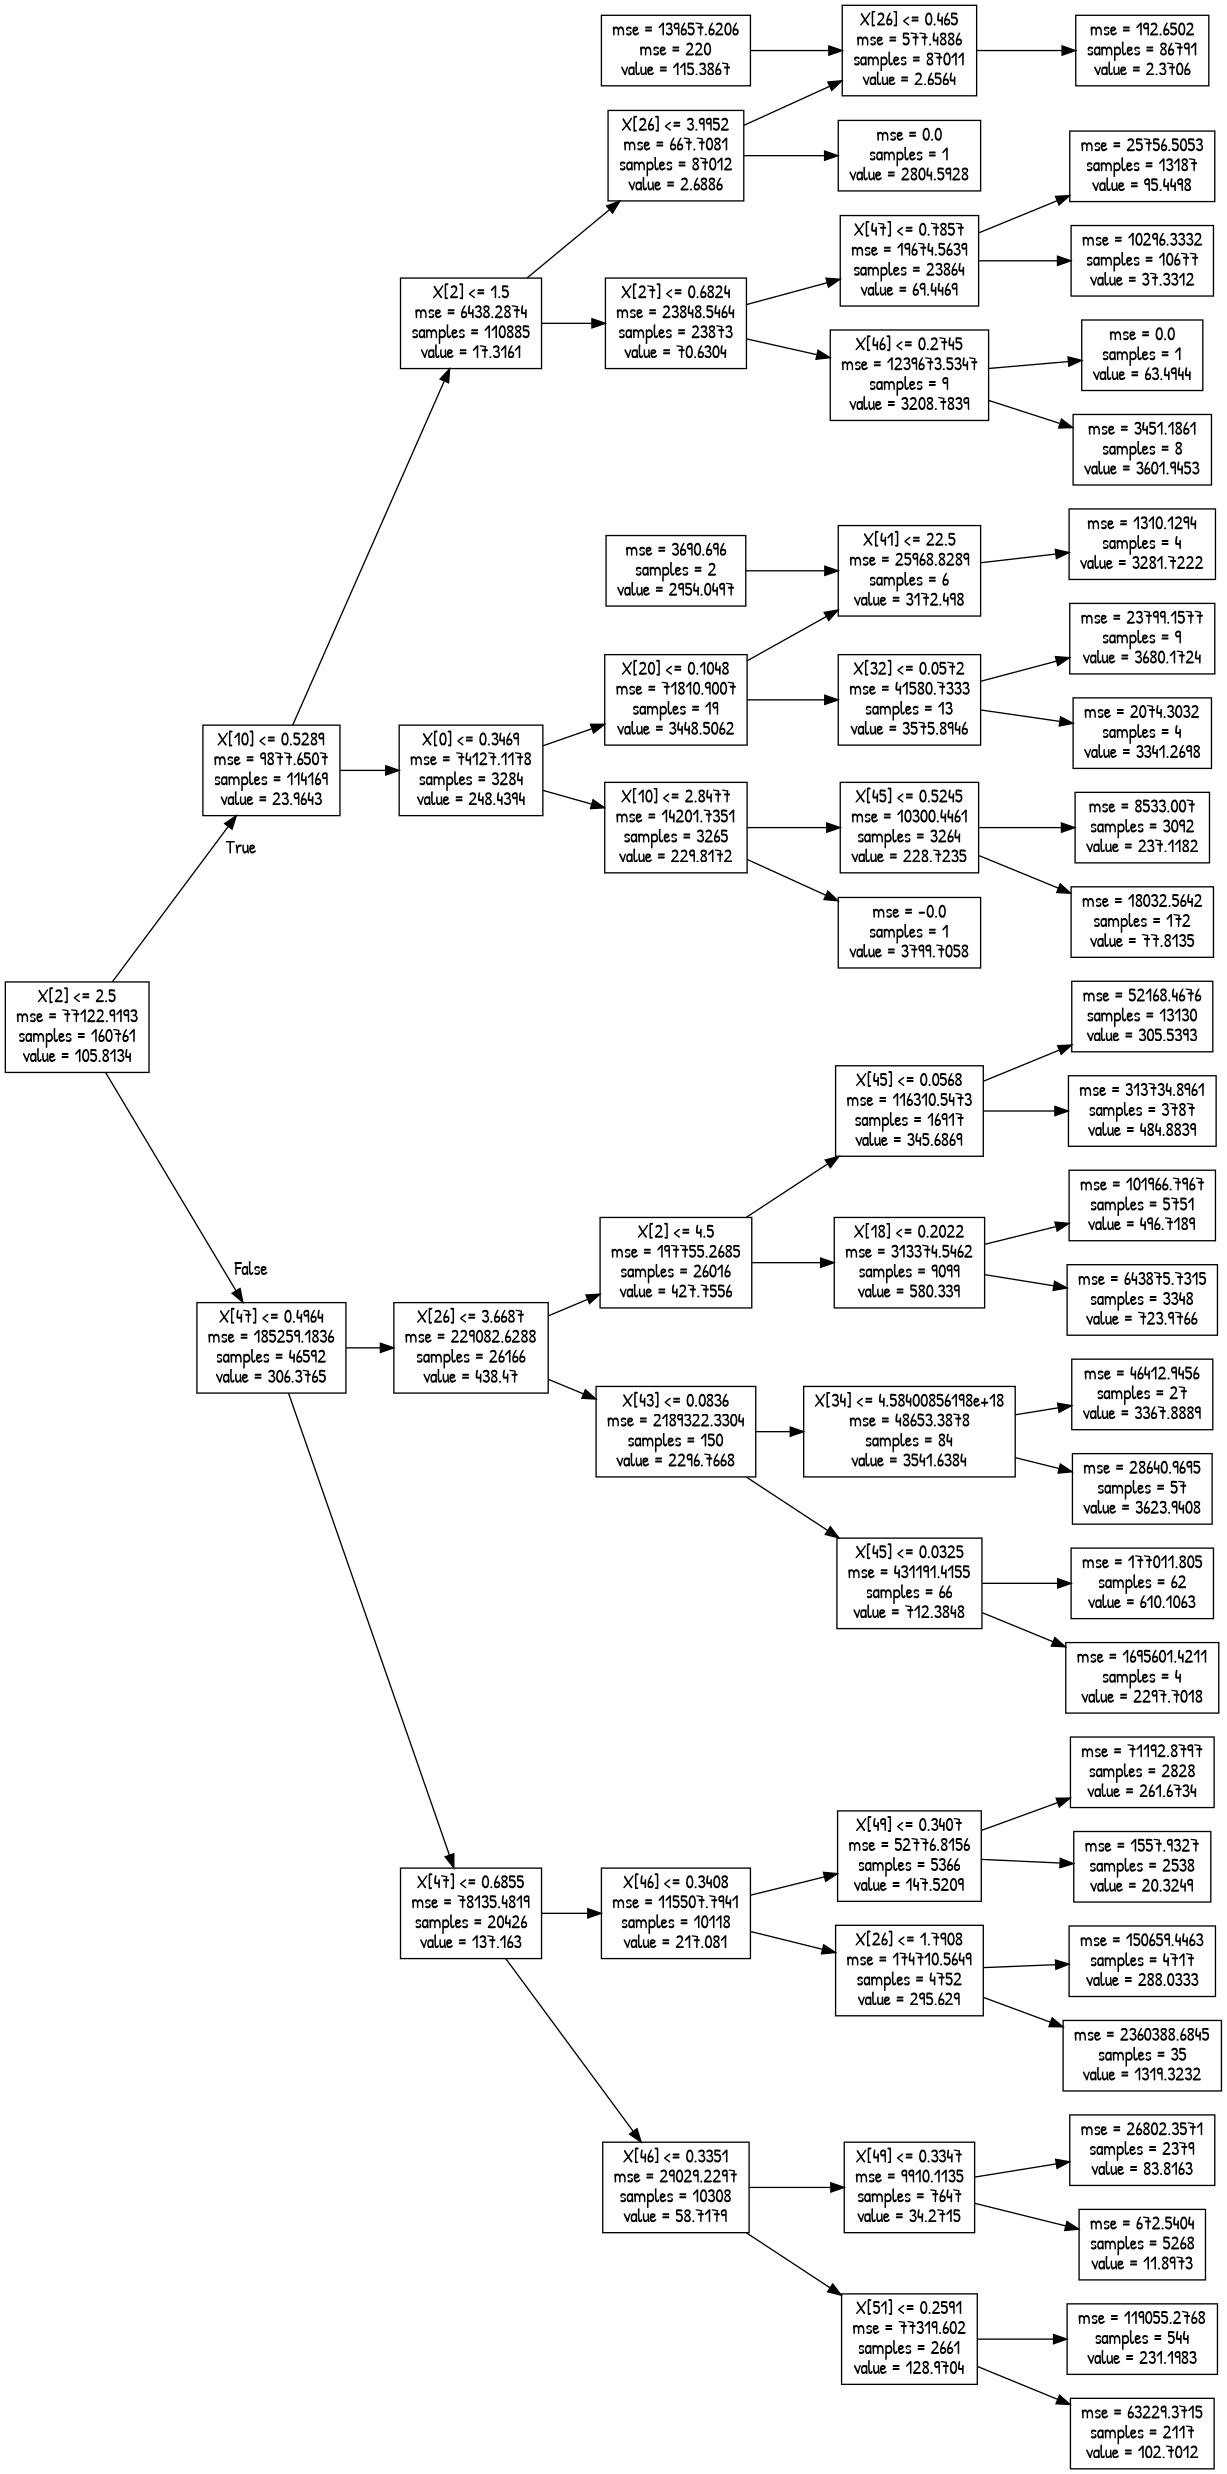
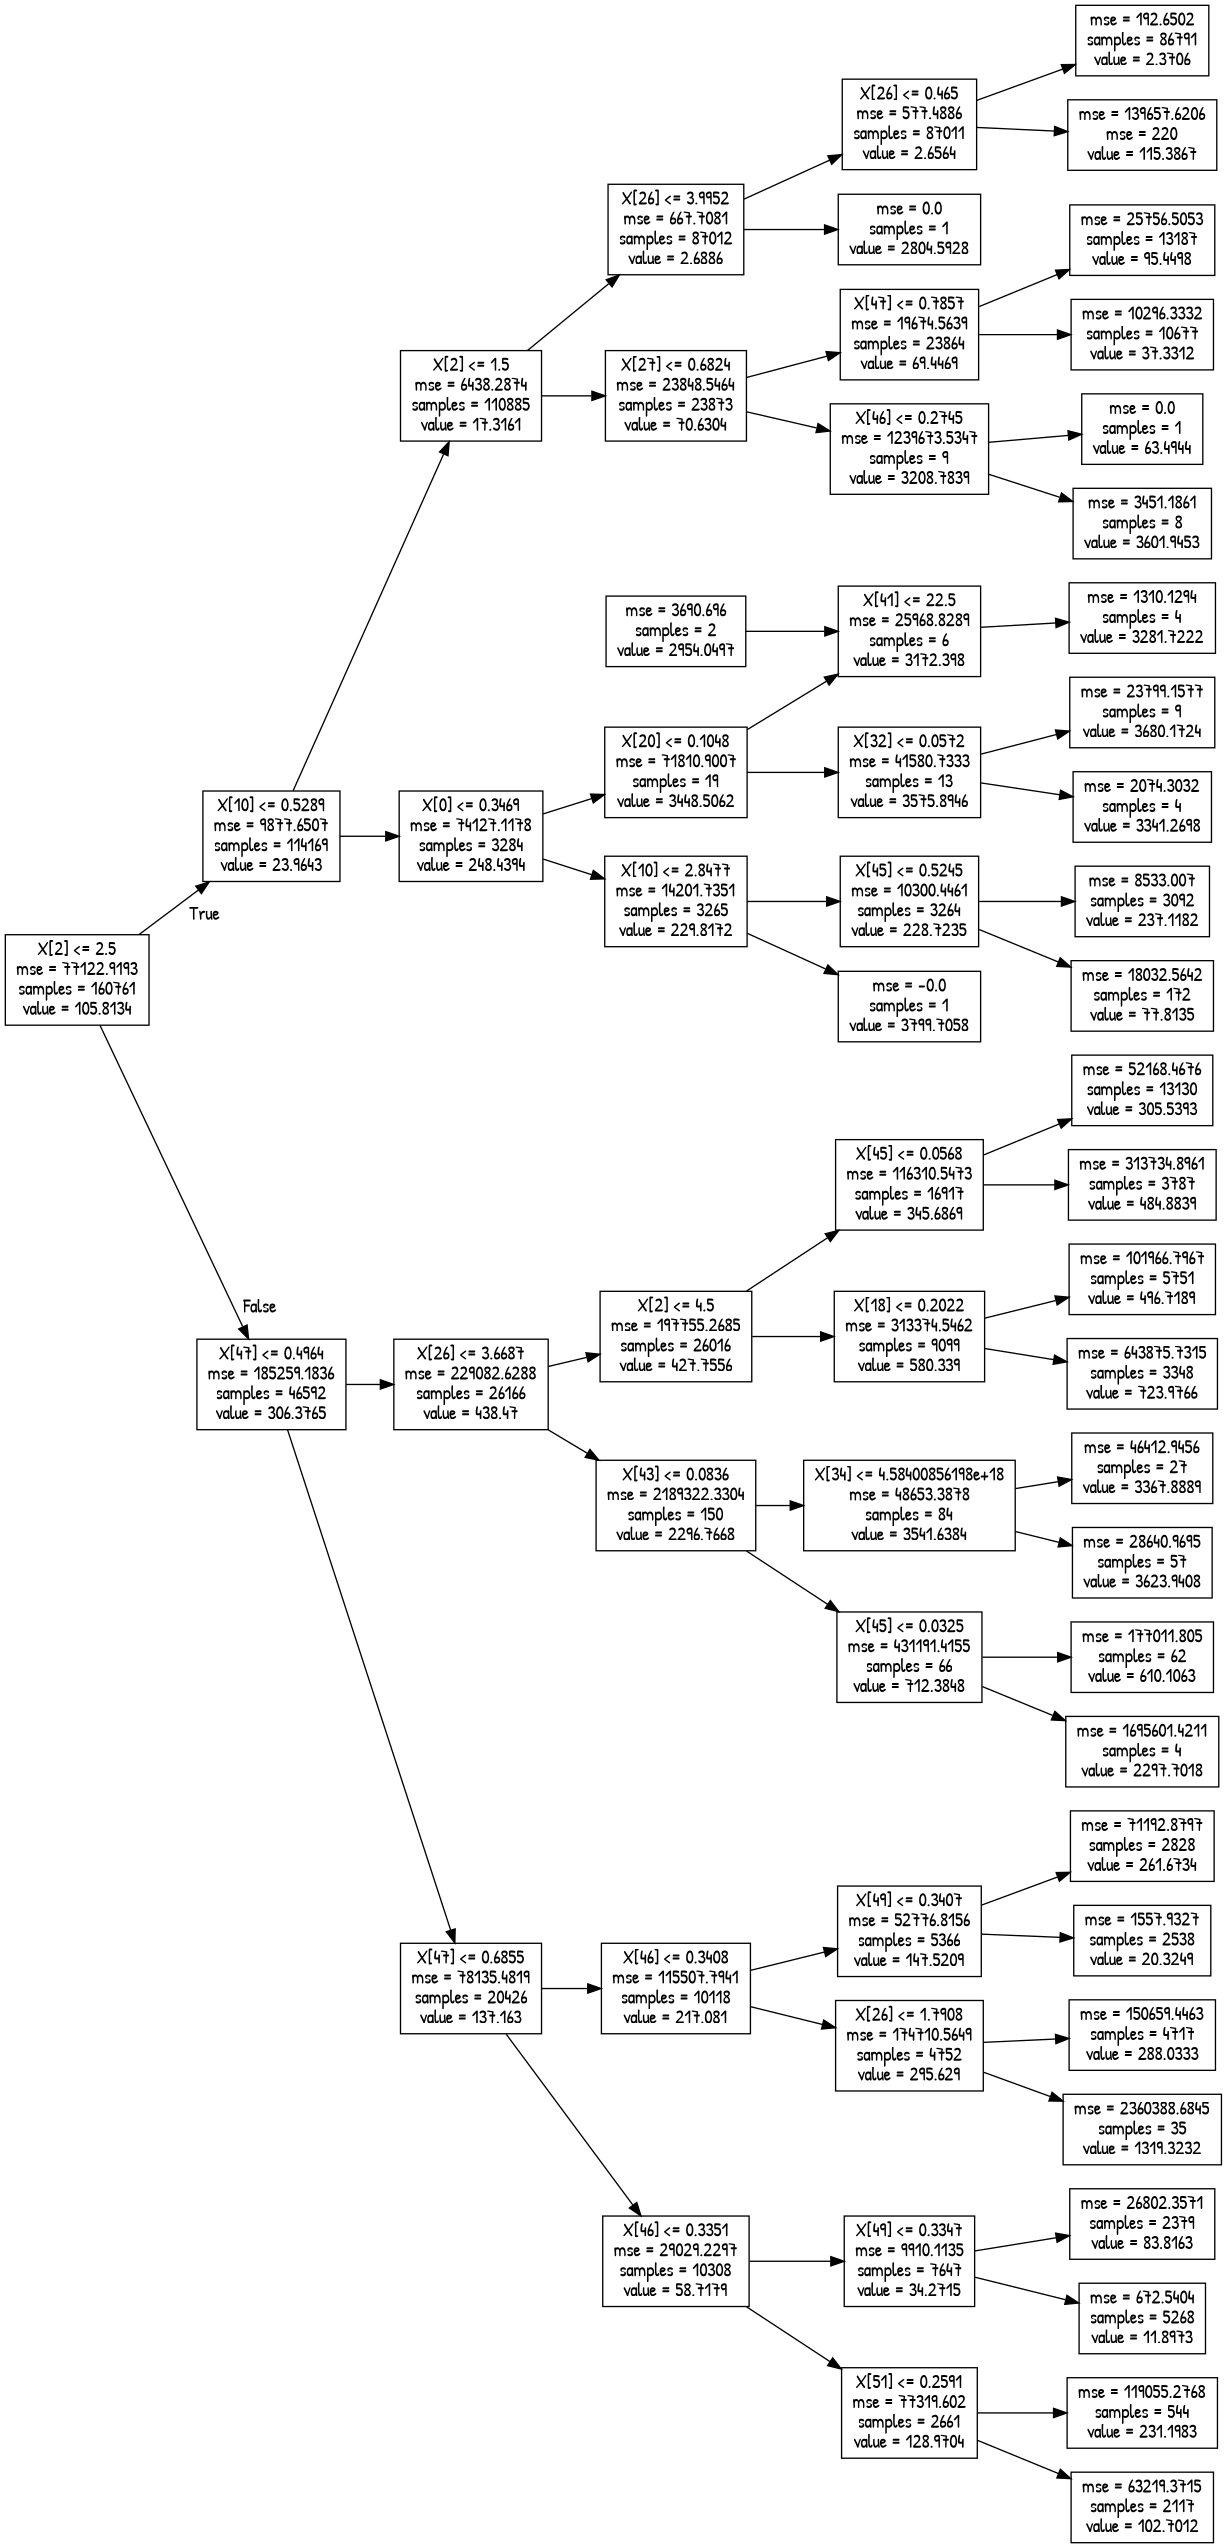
edge "mse = 139657.6206 mse = 220 value = 115.3867" -> "X[26] <= 0.465 mse = 577.4886 samples = 87011 value = 2.6564": reversed
node "X[41] <= 22.5 mse = 25968.8289 samples = 6 value = 3172.498": label "X[41] <= 22.5 mse = 25968.8289 samples = 6 value = 3172.498" -> "X[41] <= 22.5 mse = 25968.8289 samples = 6 value = 3172.398"
node "mse = 63229.3715 samples = 2117 value = 102.7012": label "mse = 63229.3715 samples = 2117 value = 102.7012" -> "mse = 63219.3715 samples = 2117 value = 102.7012"
